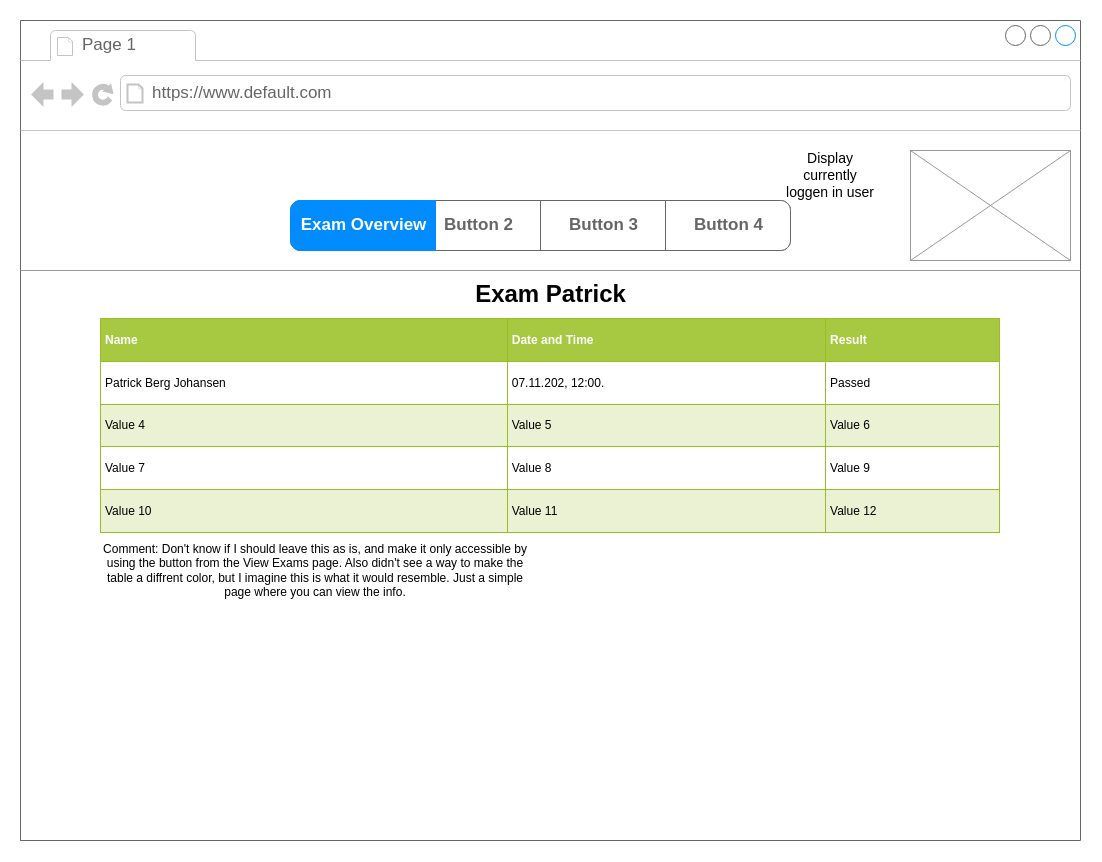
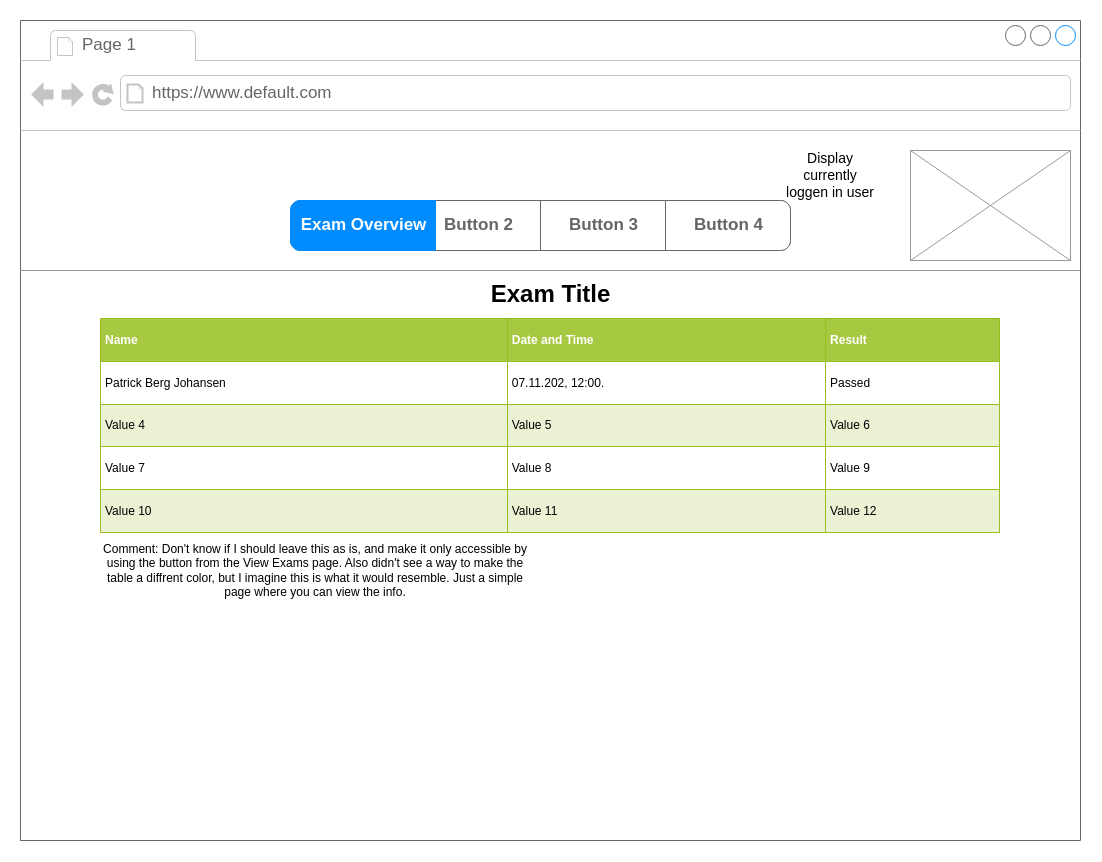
node "Exam Patrick": label "Exam Patrick" -> "Exam Title"
